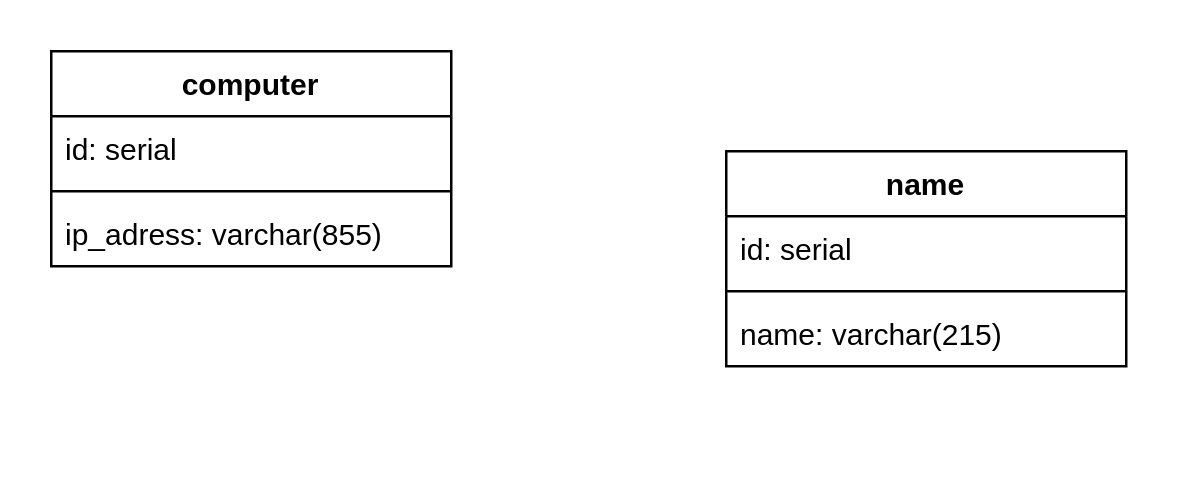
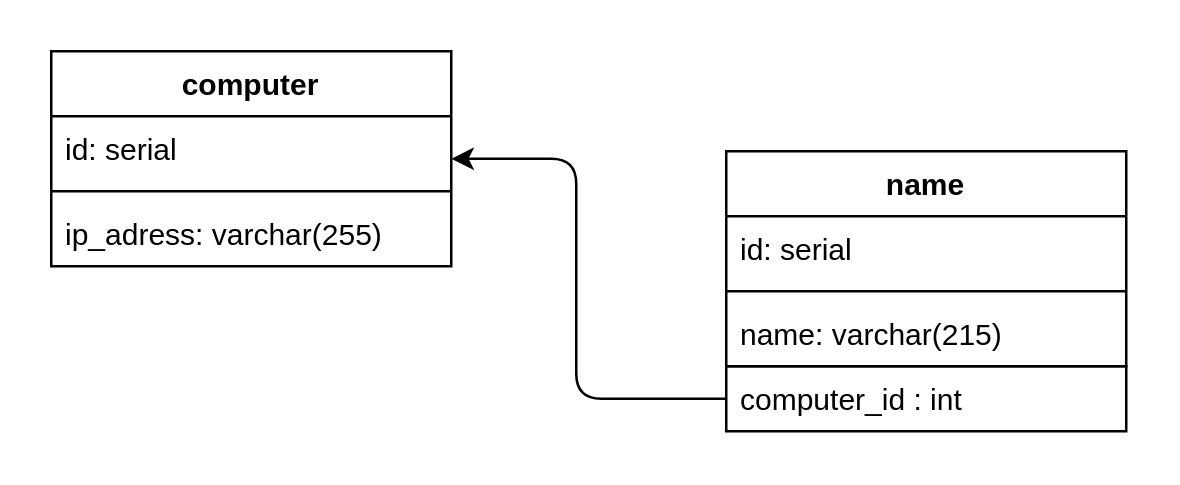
node "ip_adress: varchar(855)": label "ip_adress: varchar(855)" -> "ip_adress: varchar(255)"
edge "computer_id : int" -> "computer": added
node "computer_id : int": added
